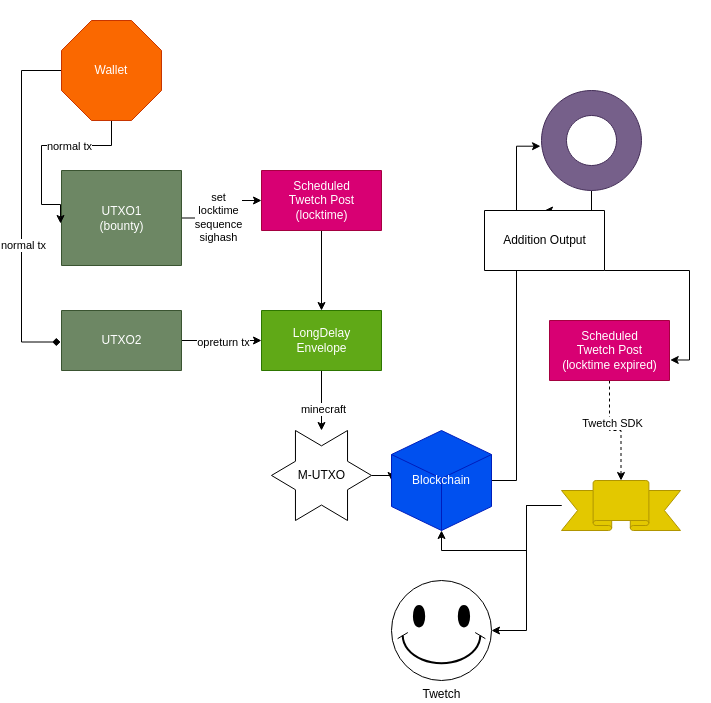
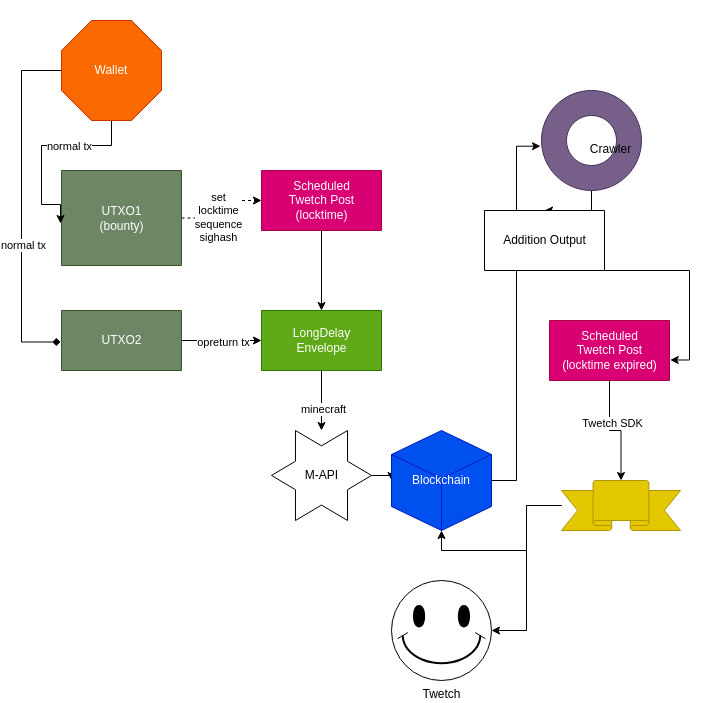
node "Crawler": added
edge "UTXO1 (bounty)" -> "Scheduled Twetch Post (locktime)": style solid -> dashed
edge "Scheduled Twetch Post (locktime expired)" -> "Twetch Endpoint": style dashed -> solid
node "M-UTXO": label "M-UTXO" -> "M-API"
